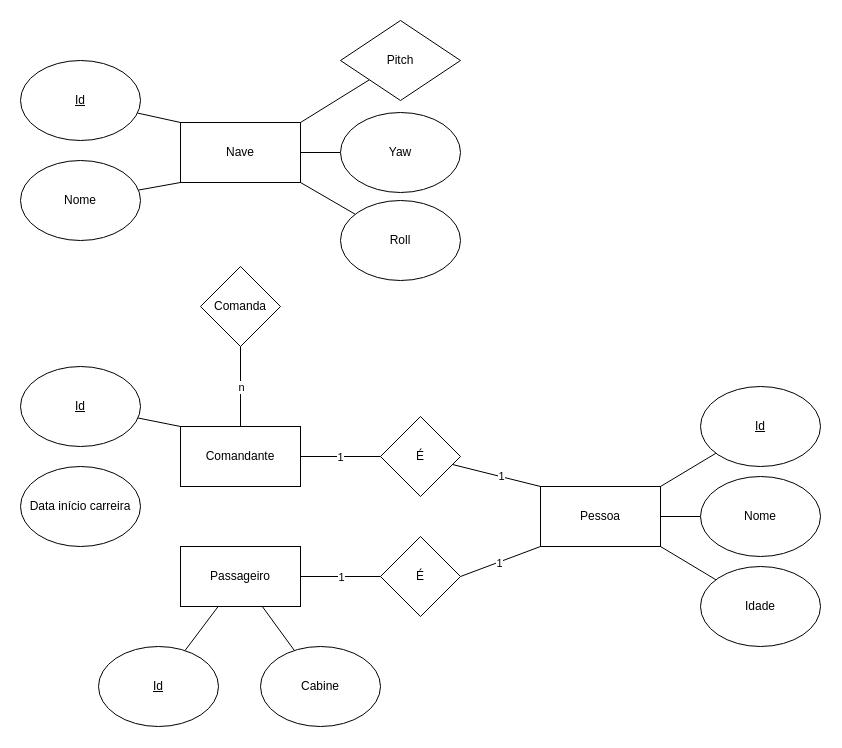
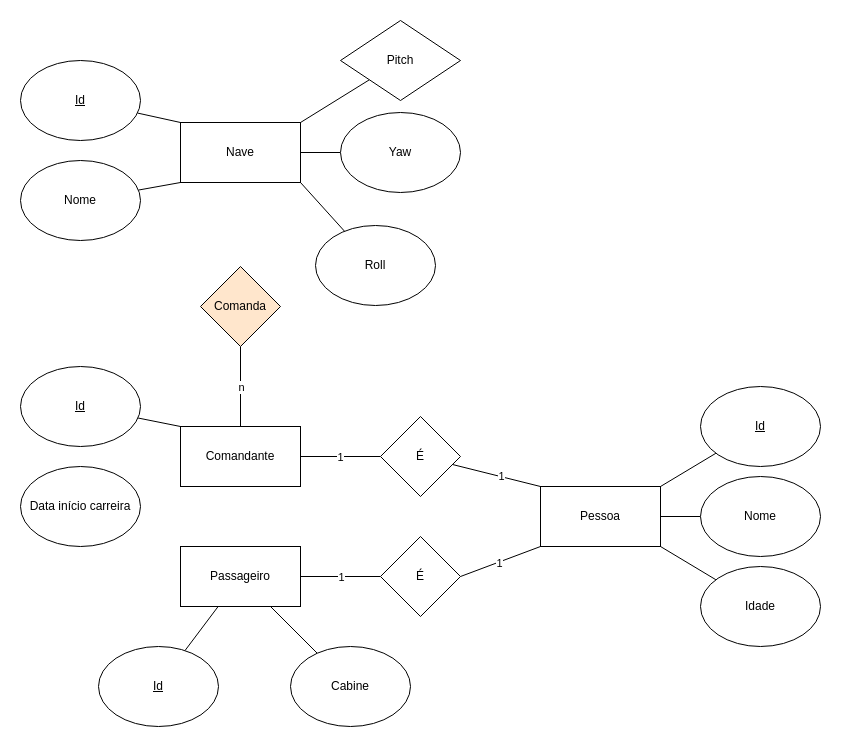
node "Roll": moved (401, 241) -> (376, 266)
node "Comanda": fillcolor #ffffff -> #ffe6cc
node "Cabine": moved (321, 687) -> (351, 687)
